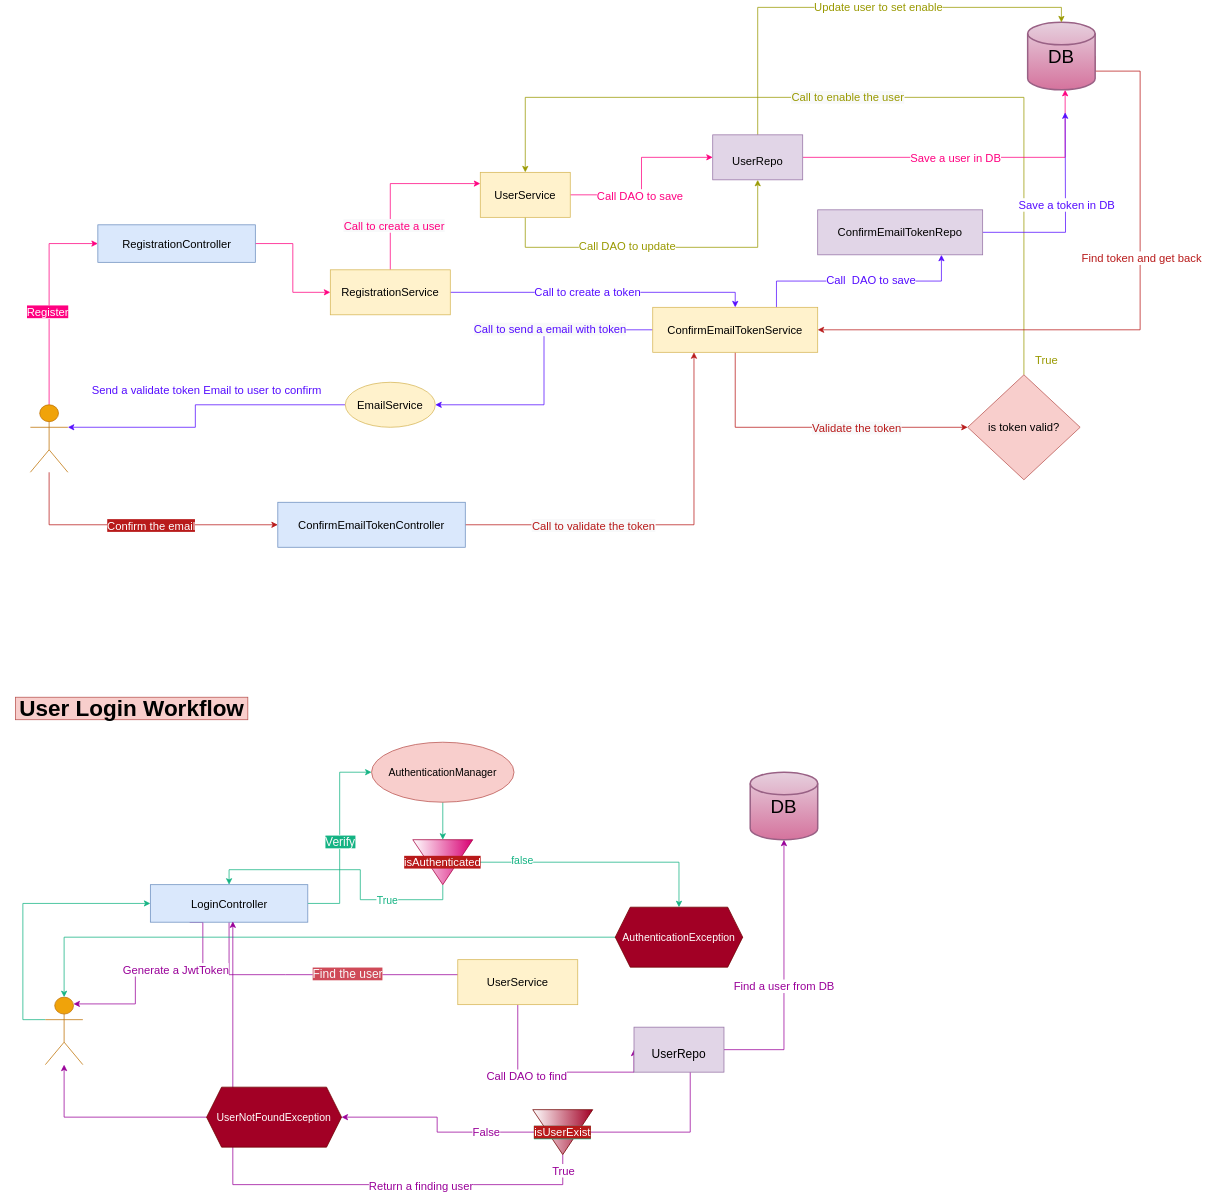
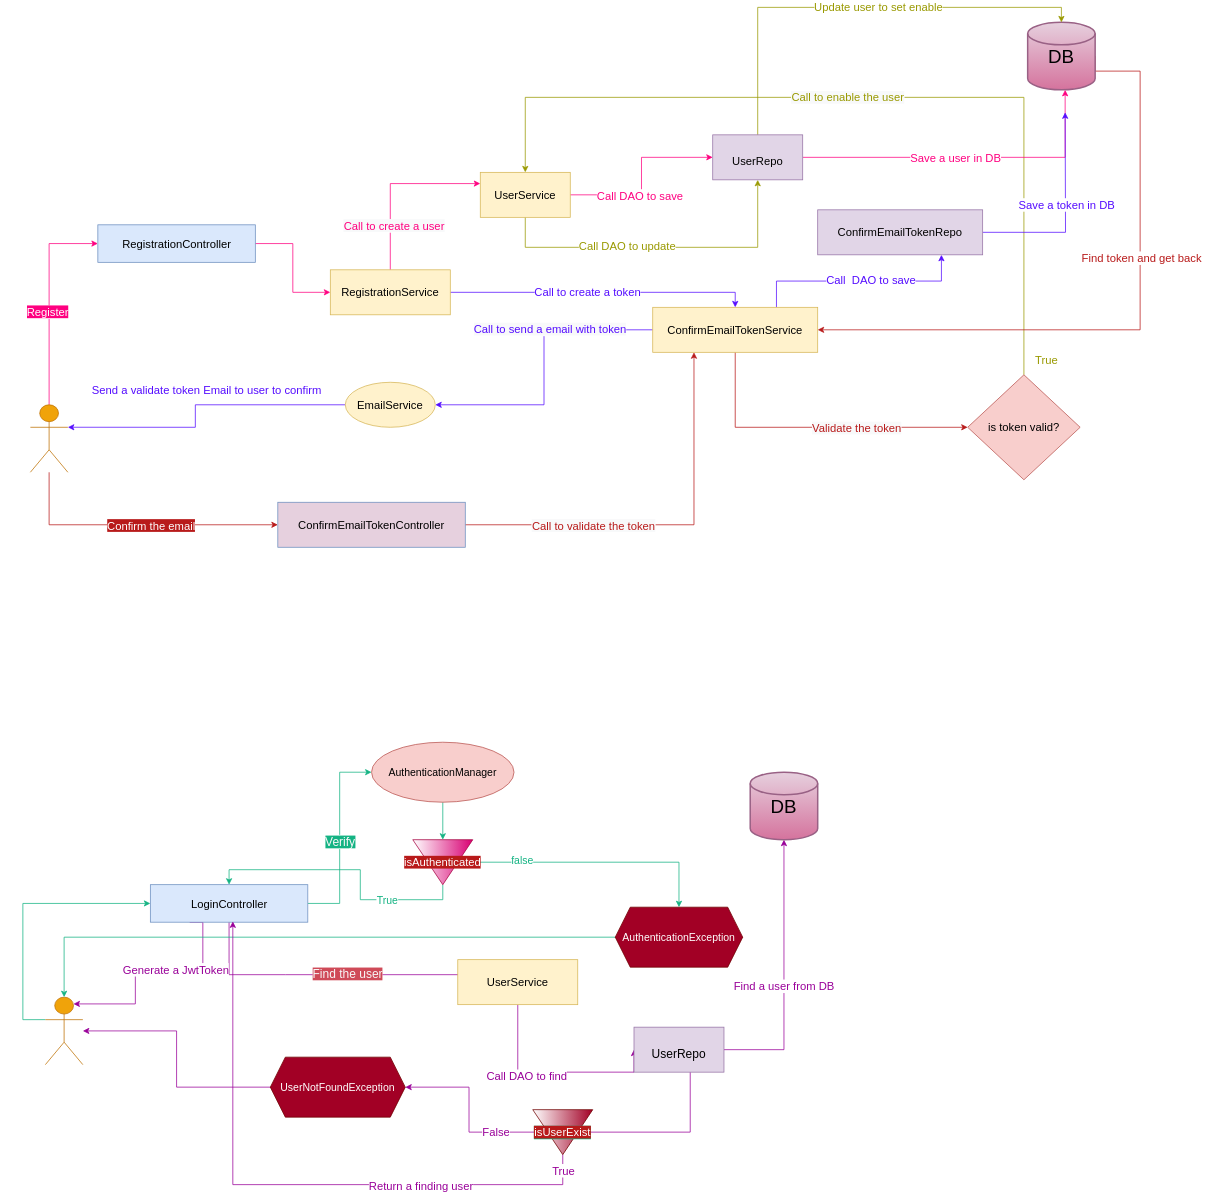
node "ConfirmEmailTokenController": fillcolor #dae8fc -> #e6d0de
node "User Login Workflow": removed
node "UserNotFoundException": moved (274, 1117) -> (338, 1087)
